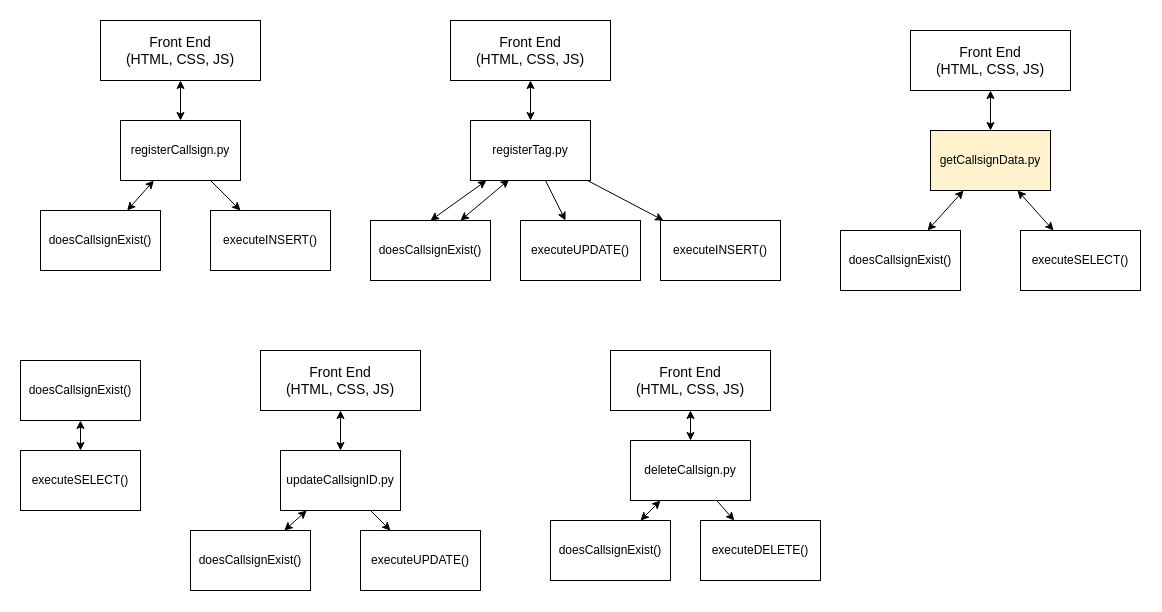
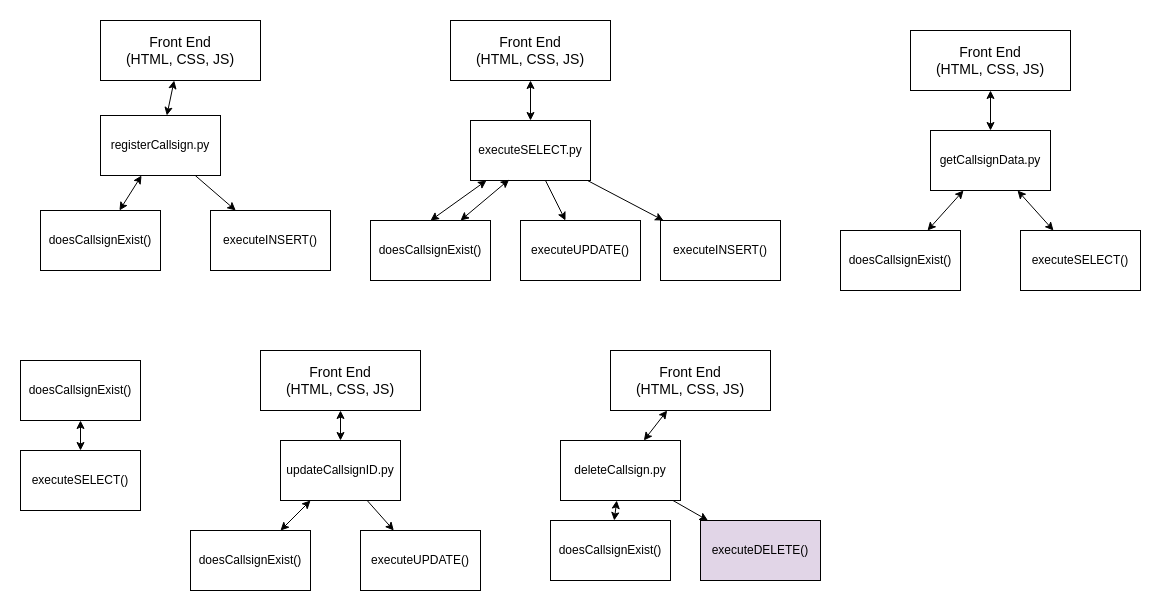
node "registerCallsign.py": moved (181, 151) -> (161, 146)
node "registerTag.py": label "registerTag.py" -> "executeSELECT.py"
node "getCallsignData.py": fillcolor #fff2cc -> #ffffff
node "deleteCallsign.py": moved (691, 471) -> (621, 471)
node "updateCallsignID.py": moved (341, 481) -> (341, 471)
node "executeDELETE()": fillcolor #ffffff -> #e1d5e7
